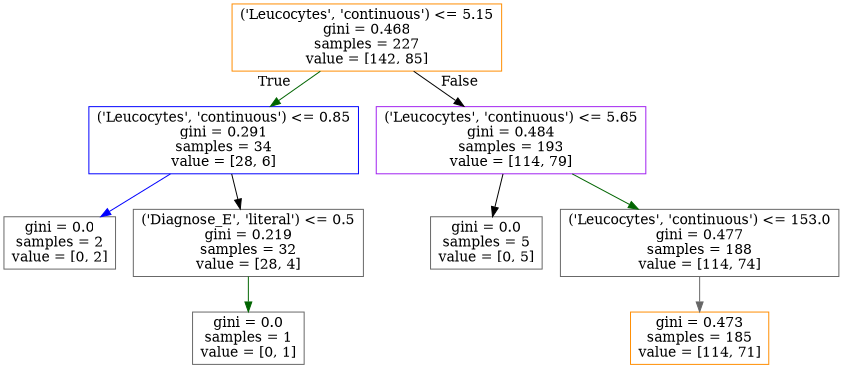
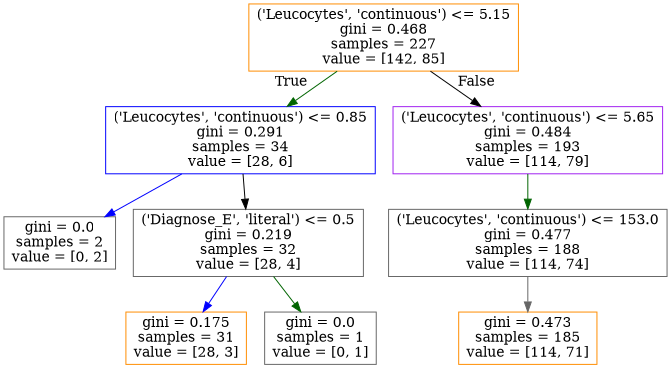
node "gini = 0.0 samples = 5 value = [0, 5]": removed
node "gini = 0.175 samples = 31 value = [28, 3]": added
